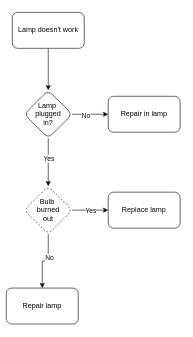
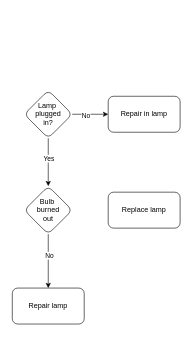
node "Lamp doesn't work": removed
edge "Lamp doesn't work" -> "Lamp plugged in?": removed
node "Bulb burned out": style dashed -> solid
edge "Bulb burned out" -> "Replace lamp": removed, label "Yes"
node "Repair lamp": moved (42, 306) -> (48, 306)
